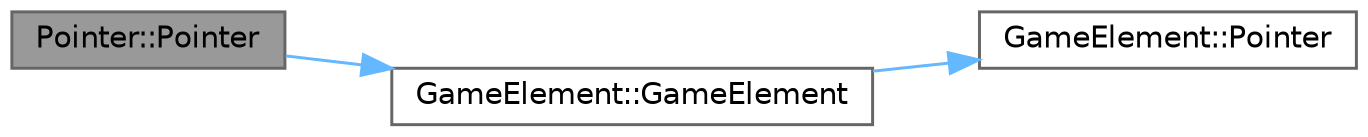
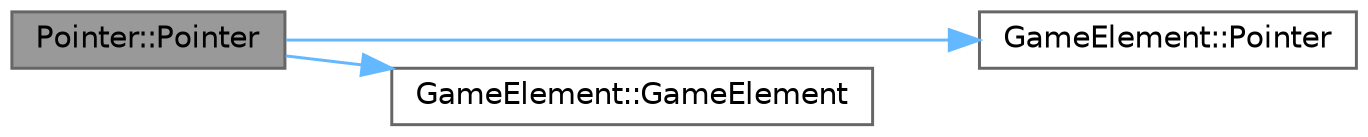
edge "GameElement::GameElement" -> "GameElement::Pointer": now "Pointer::Pointer" -> "GameElement::Pointer"
